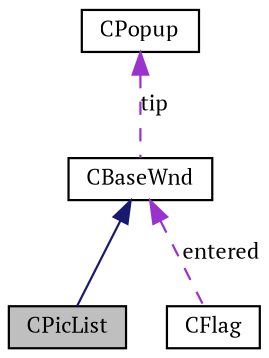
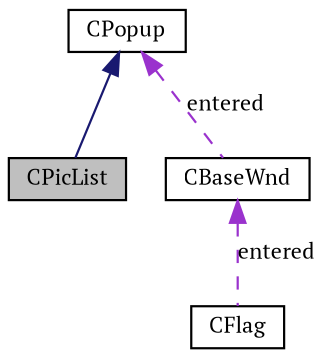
edge "CBaseWnd" -> "CPopup": label "tip" -> "entered"
edge "CPicList" -> "CBaseWnd": now "CPicList" -> "CPopup"
